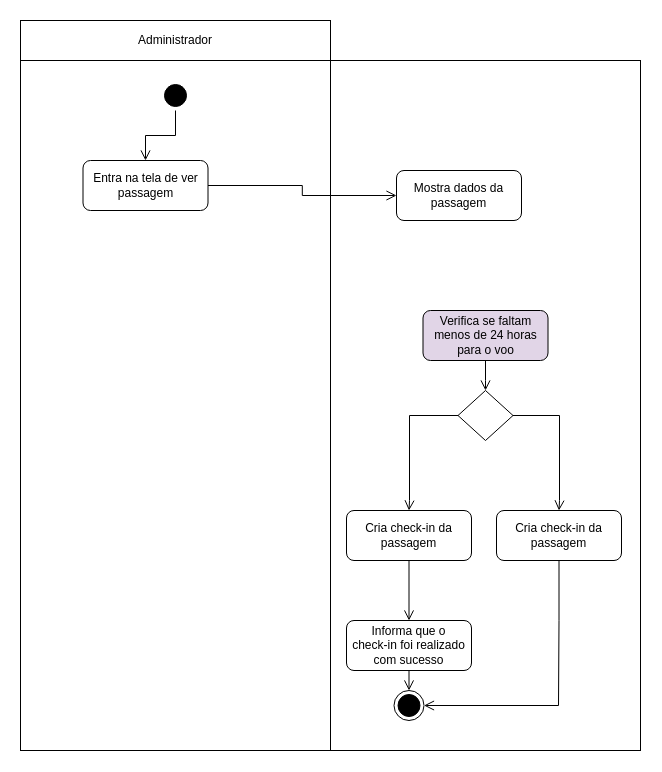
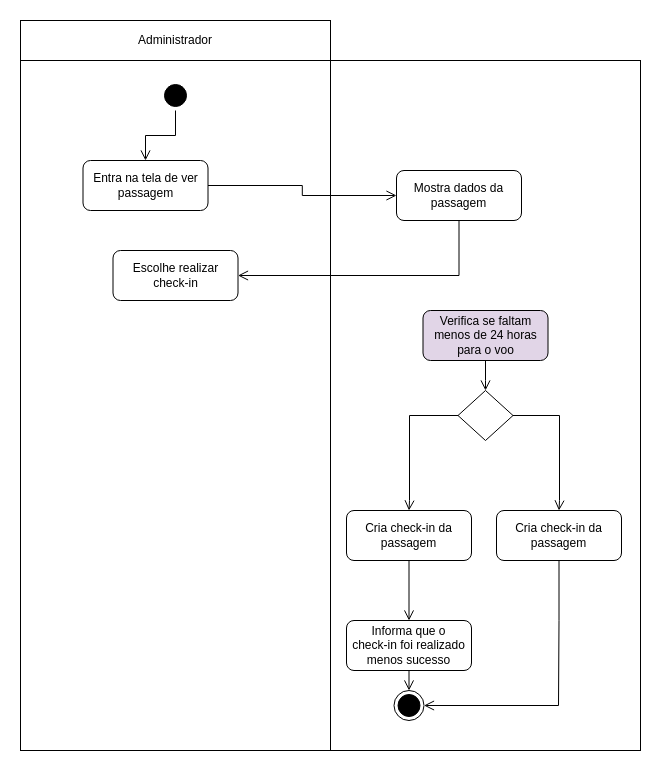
node "Escolhe realizar check-in": added
edge "Mostra dados da passagem" -> "Escolhe realizar check-in": added
node "Informa que o check-in foi realizado com sucesso": label "Informa que o check-in foi realizado com sucesso" -> "Informa que o check-in foi realizado menos sucesso"
